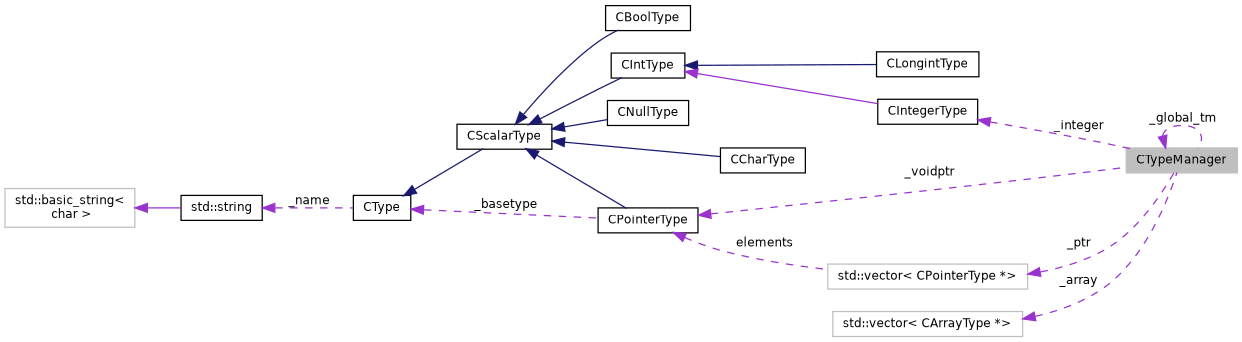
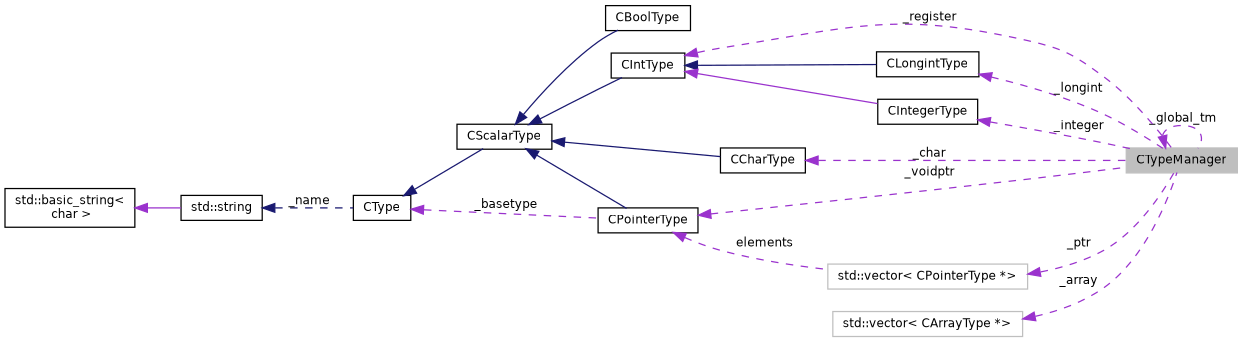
edge "CTypeManager" -> "CIntType": added, label "_register"
edge "CTypeManager" -> "CLongintType": added, label "_longint"
node "CNullType": removed
edge "CTypeManager" -> "CCharType": added, label "_char"
node "std::basic_string< char >": color grey75 -> black
edge "CType" -> "std::string": color darkorchid3 -> midnightblue
